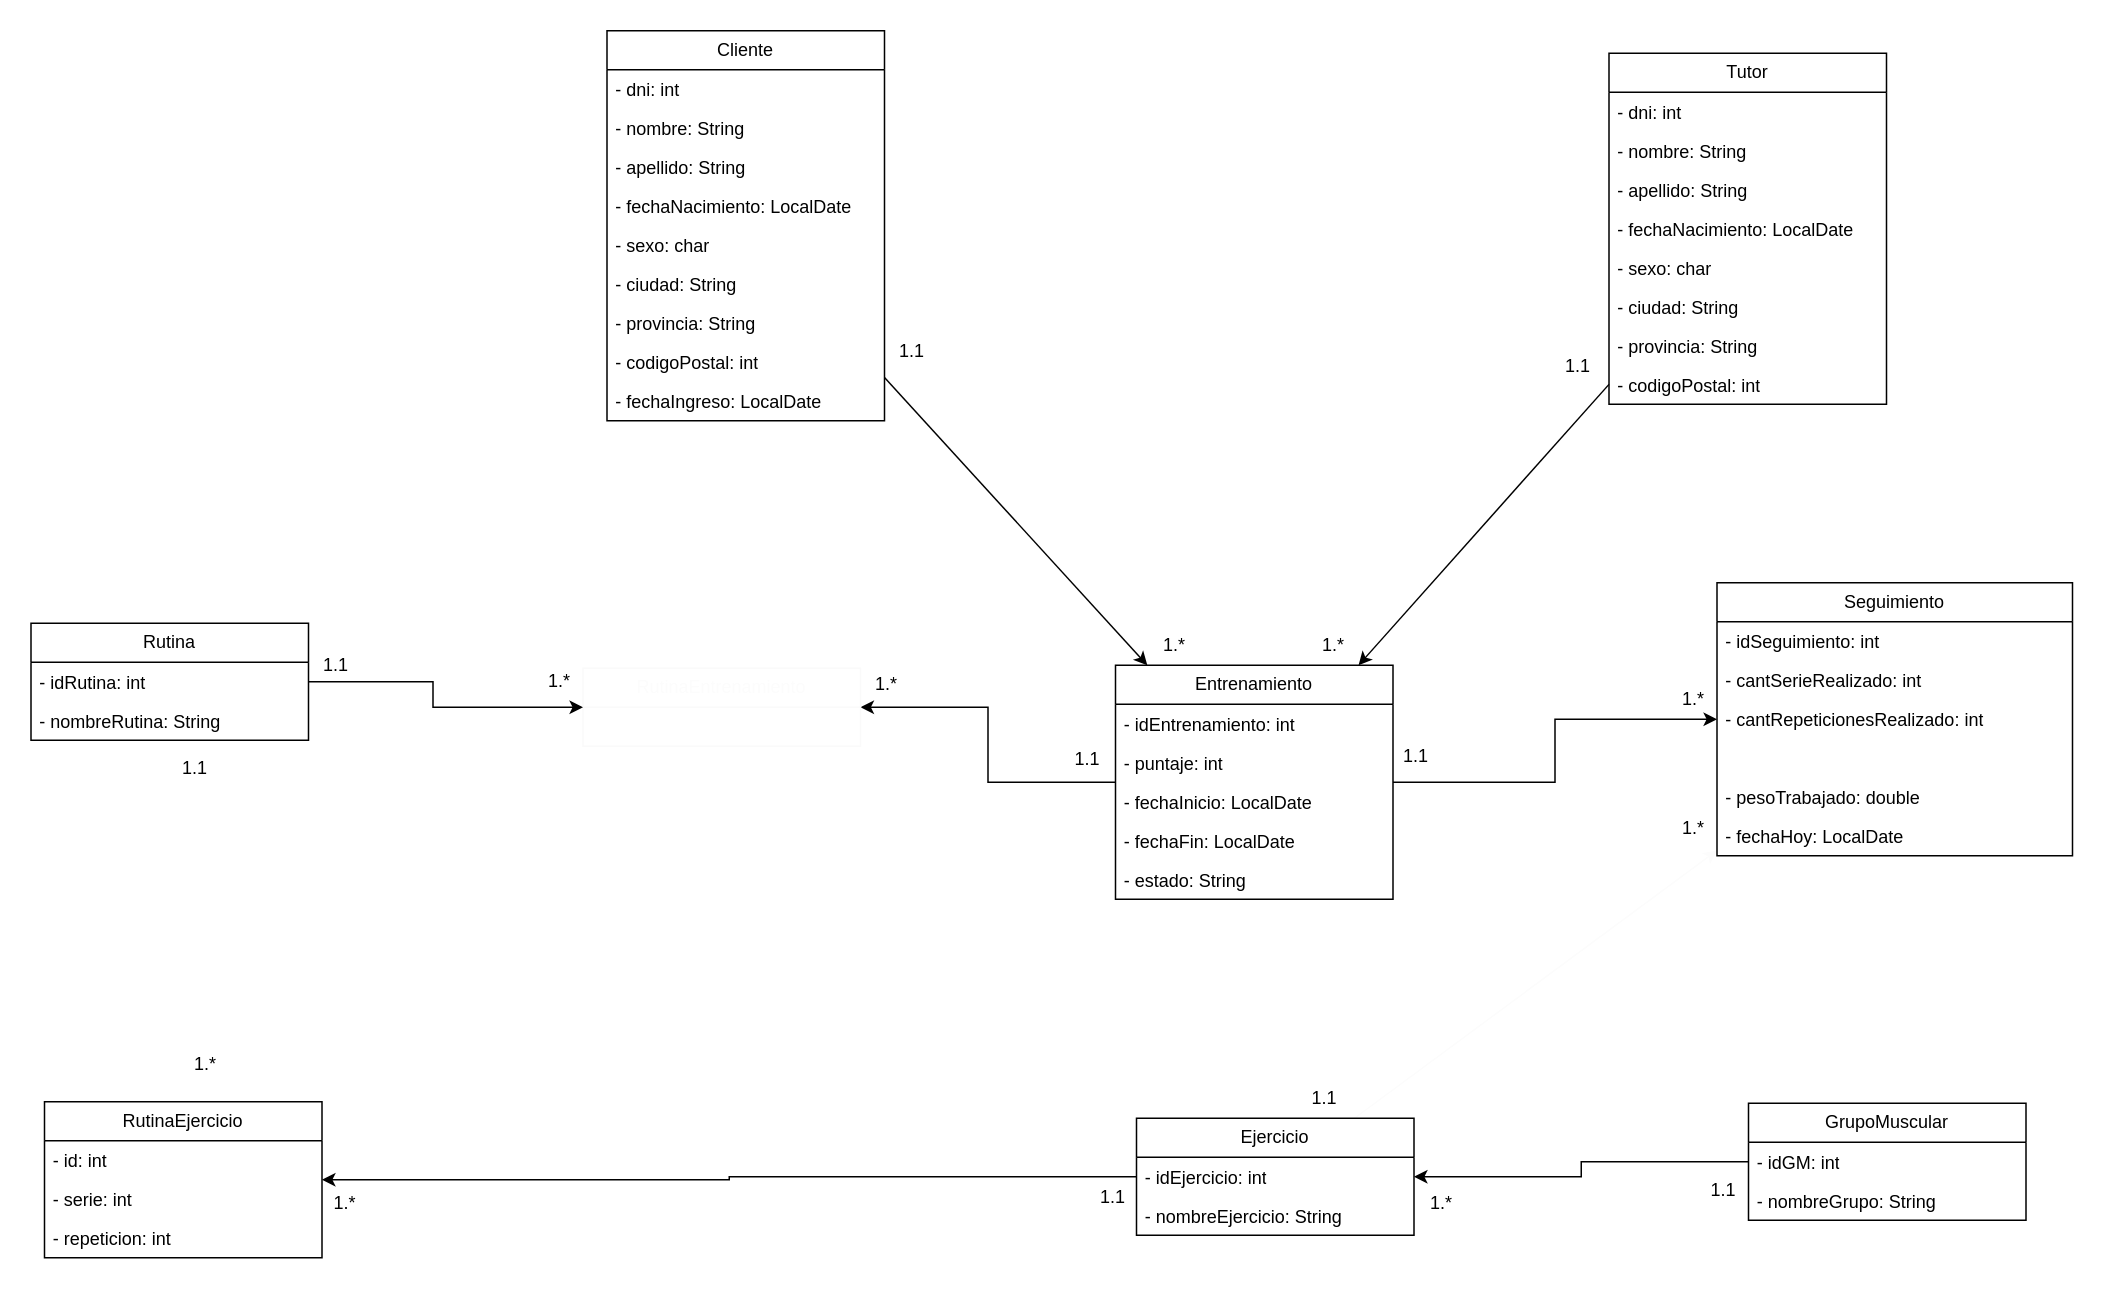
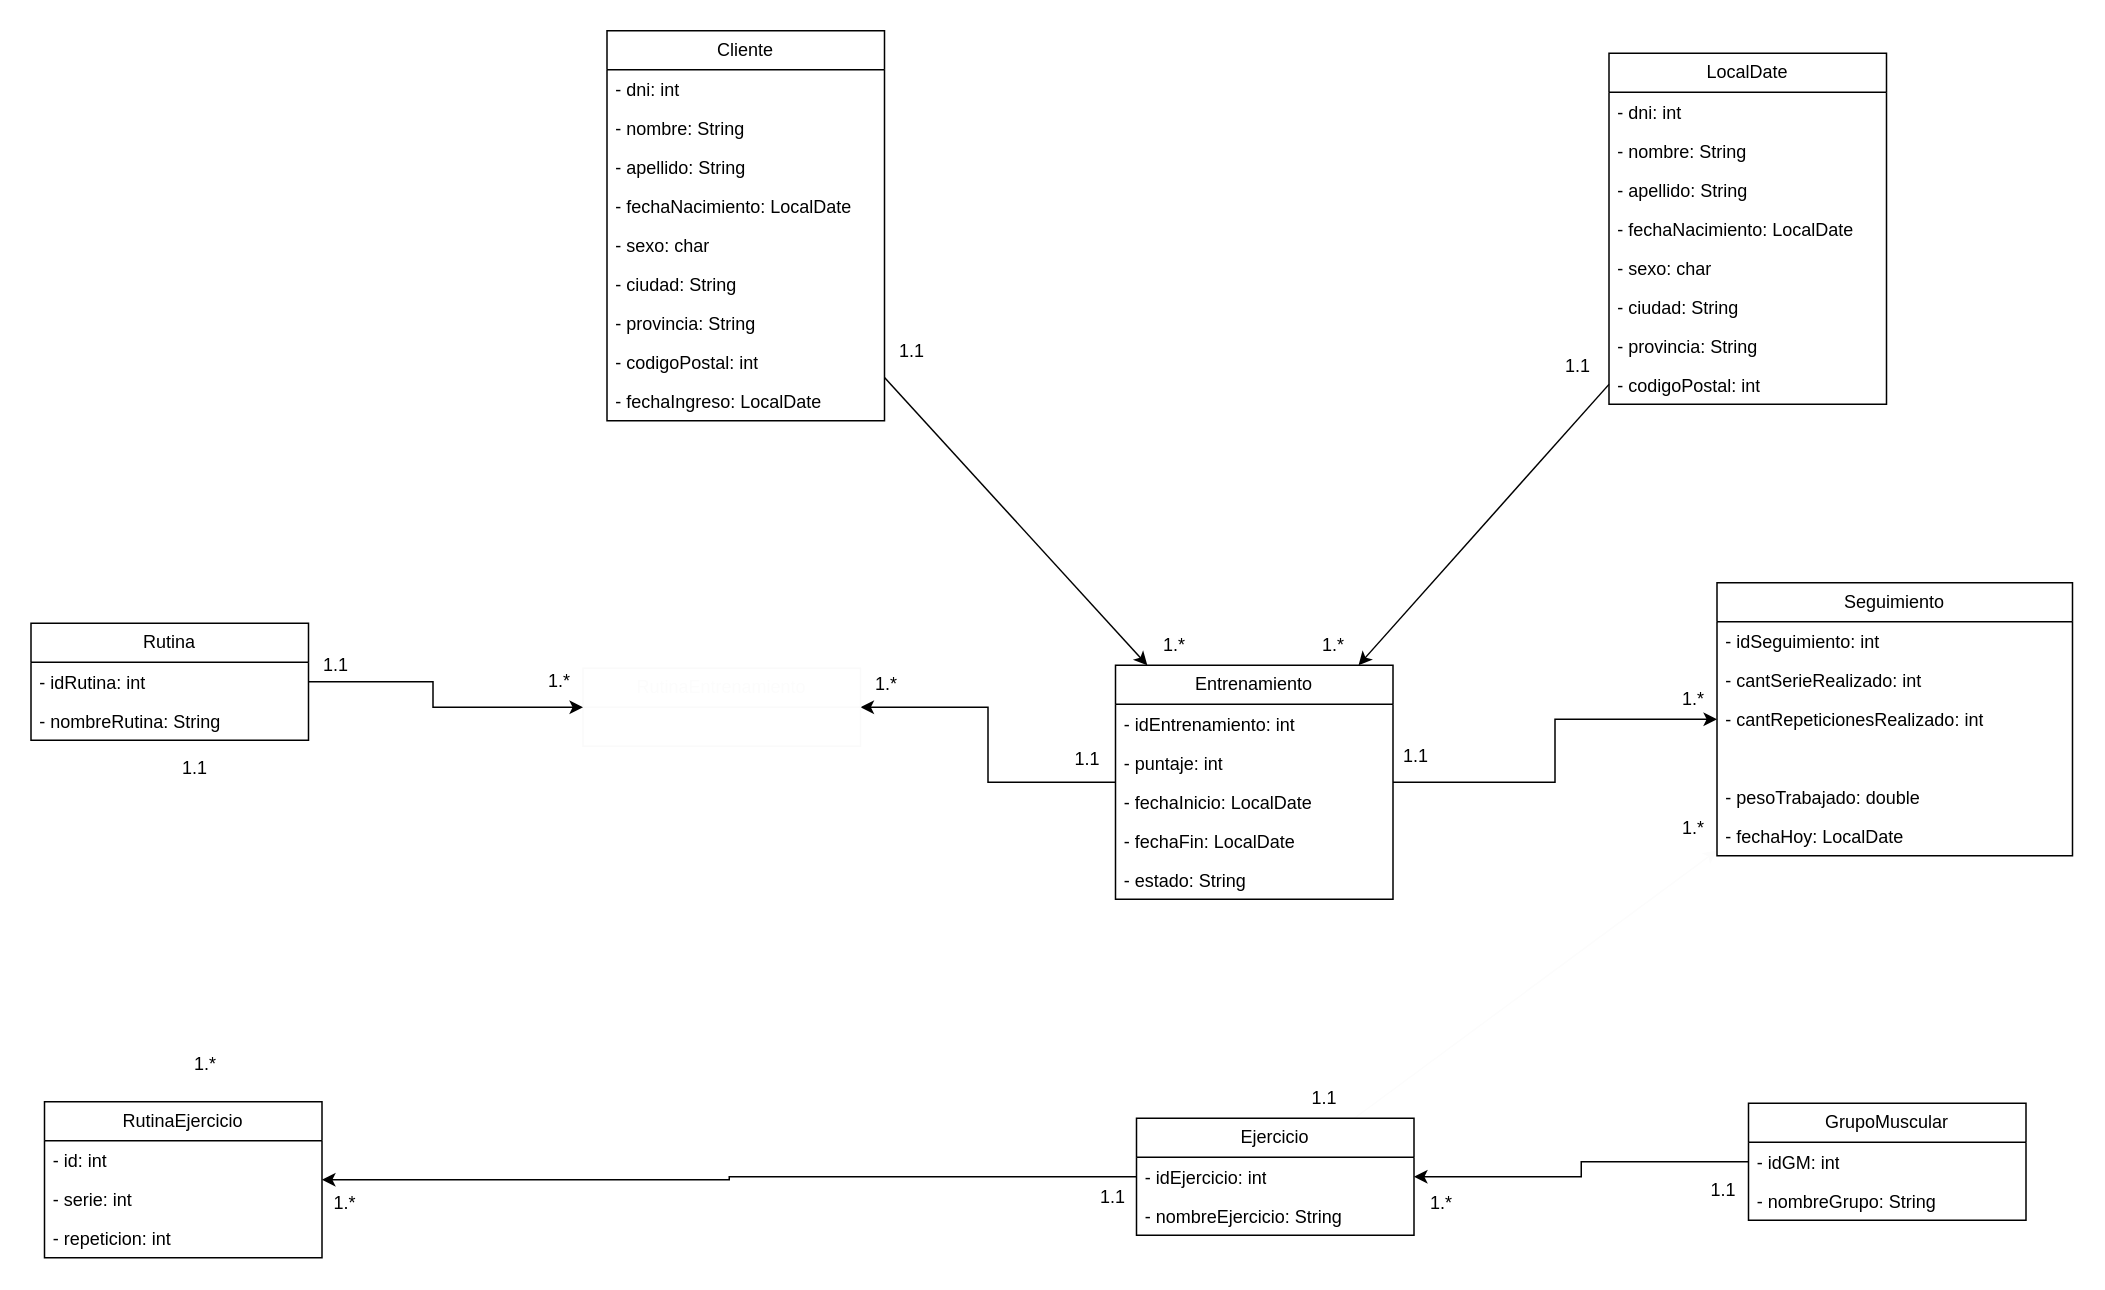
node "Tutor": label "Tutor" -> "LocalDate"
